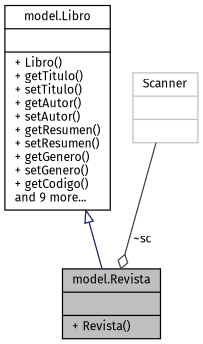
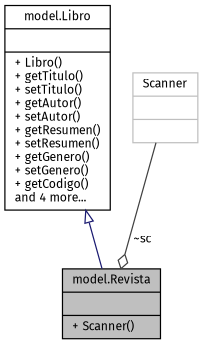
node "model.Libro": text "and 9 more..." -> "and 4 more..."
node "model.Revista": text "+ Revista()" -> "+ Scanner()"
